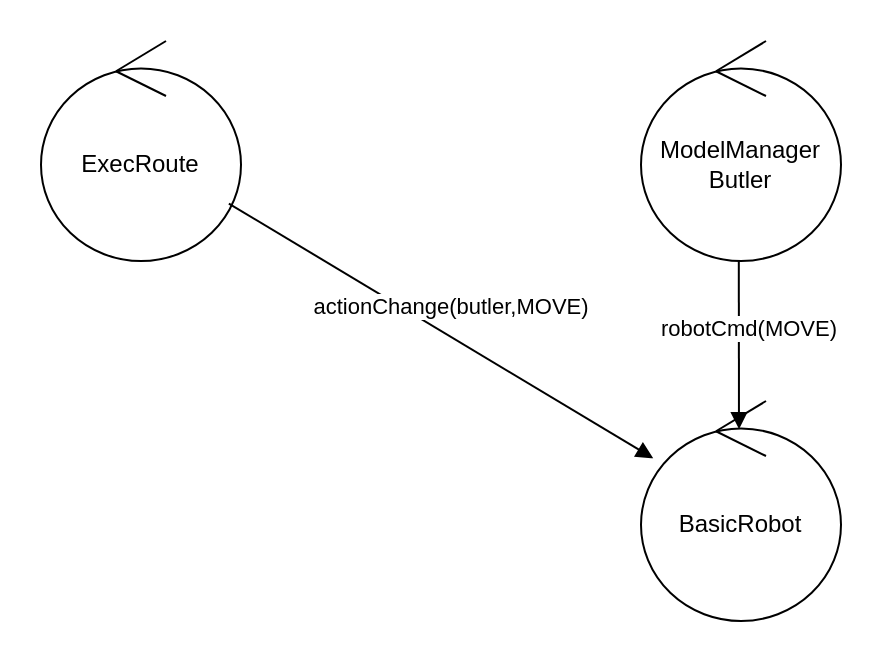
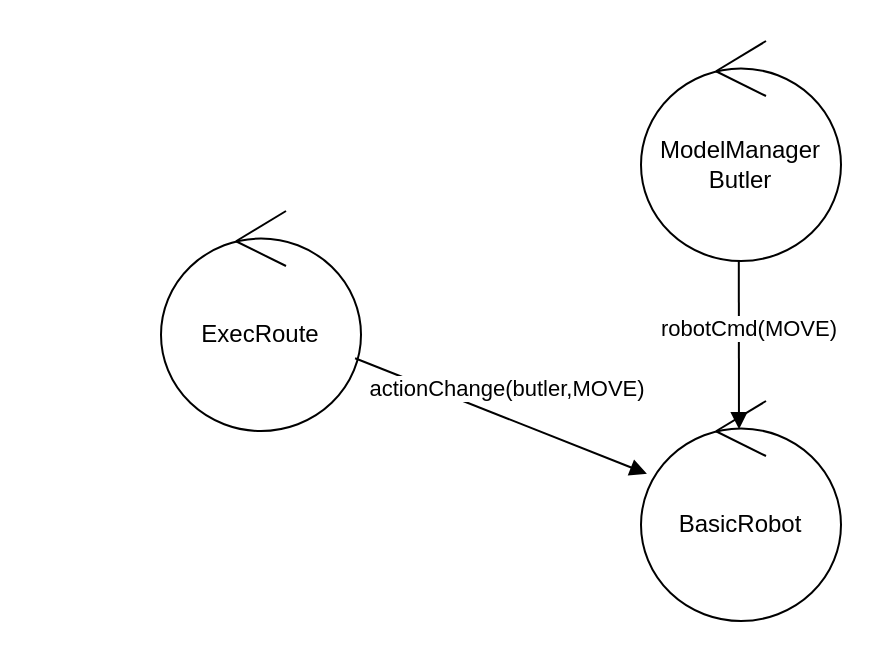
node "ExecRoute": moved (141, 151) -> (261, 321)
